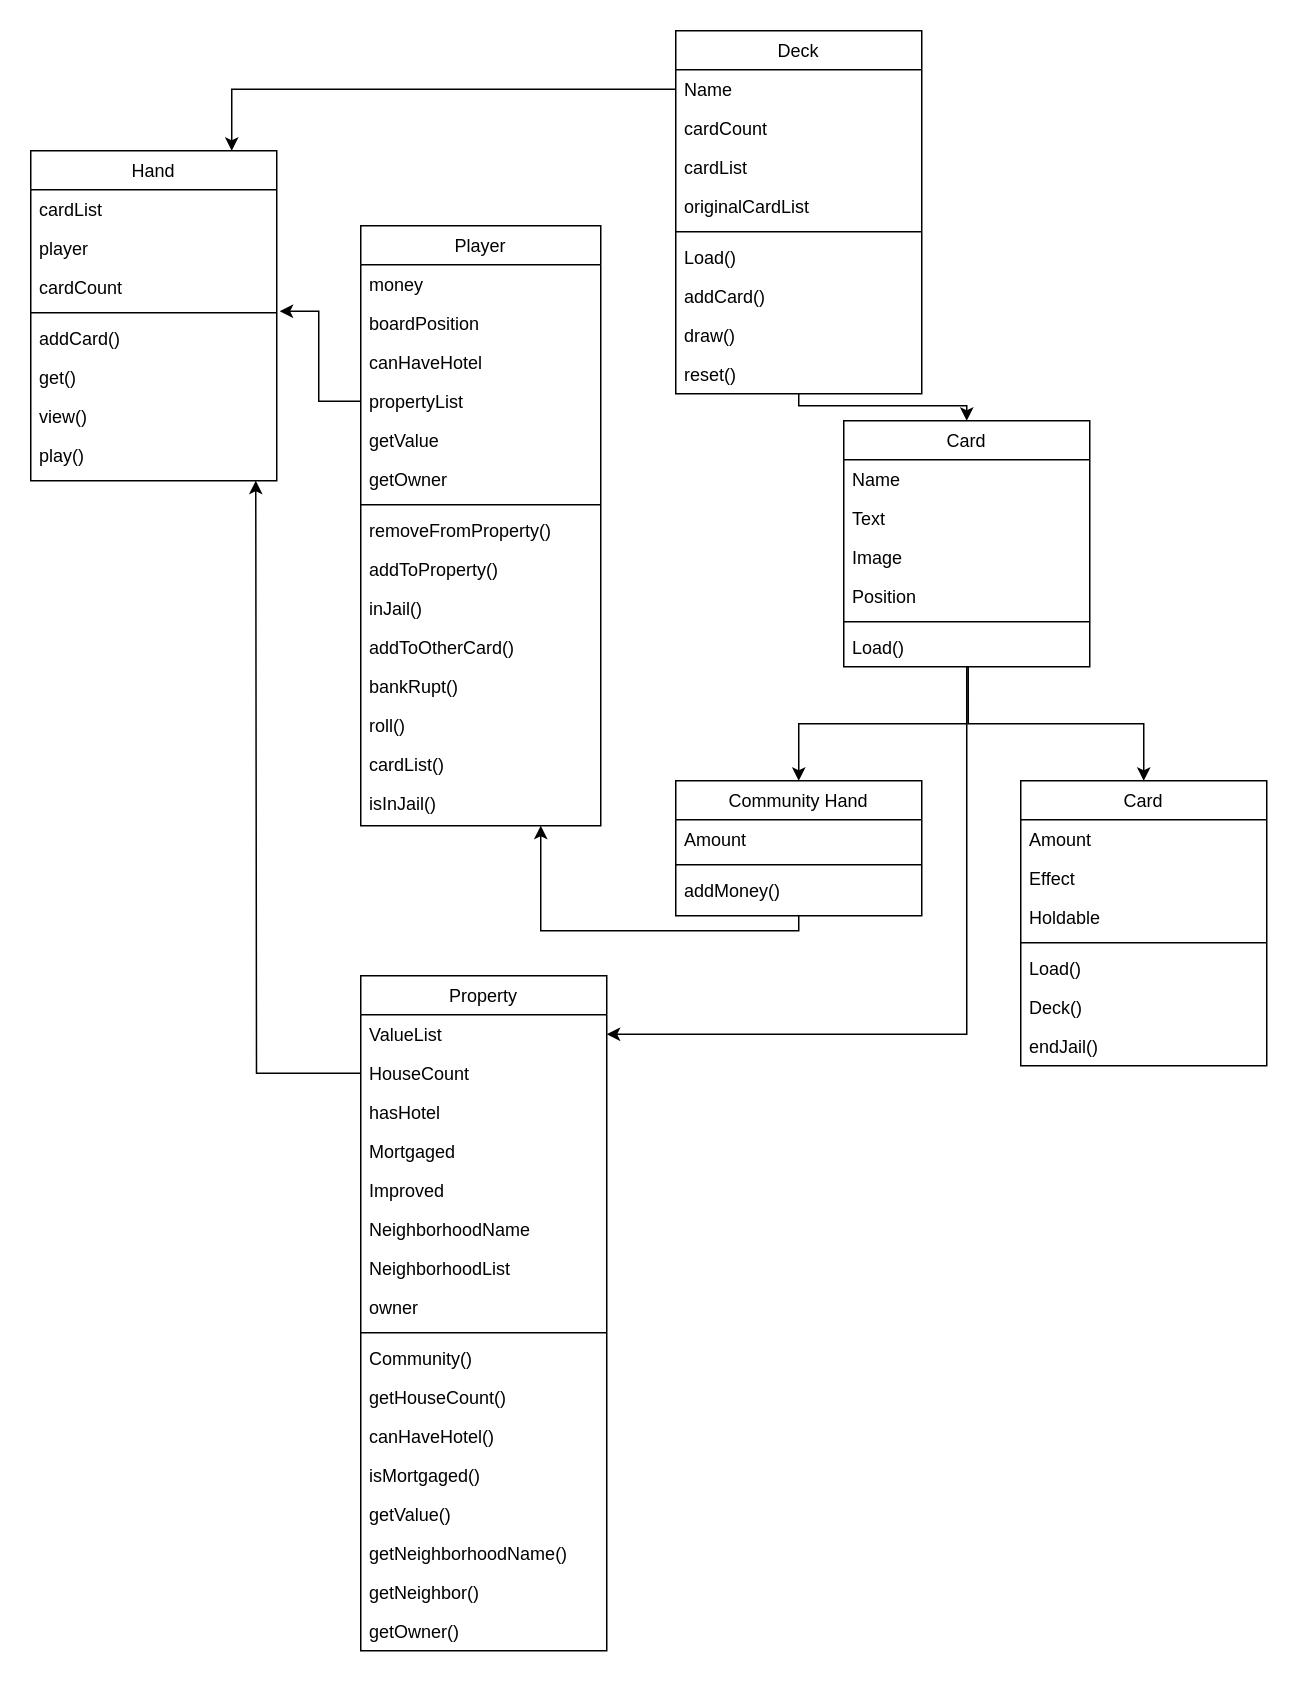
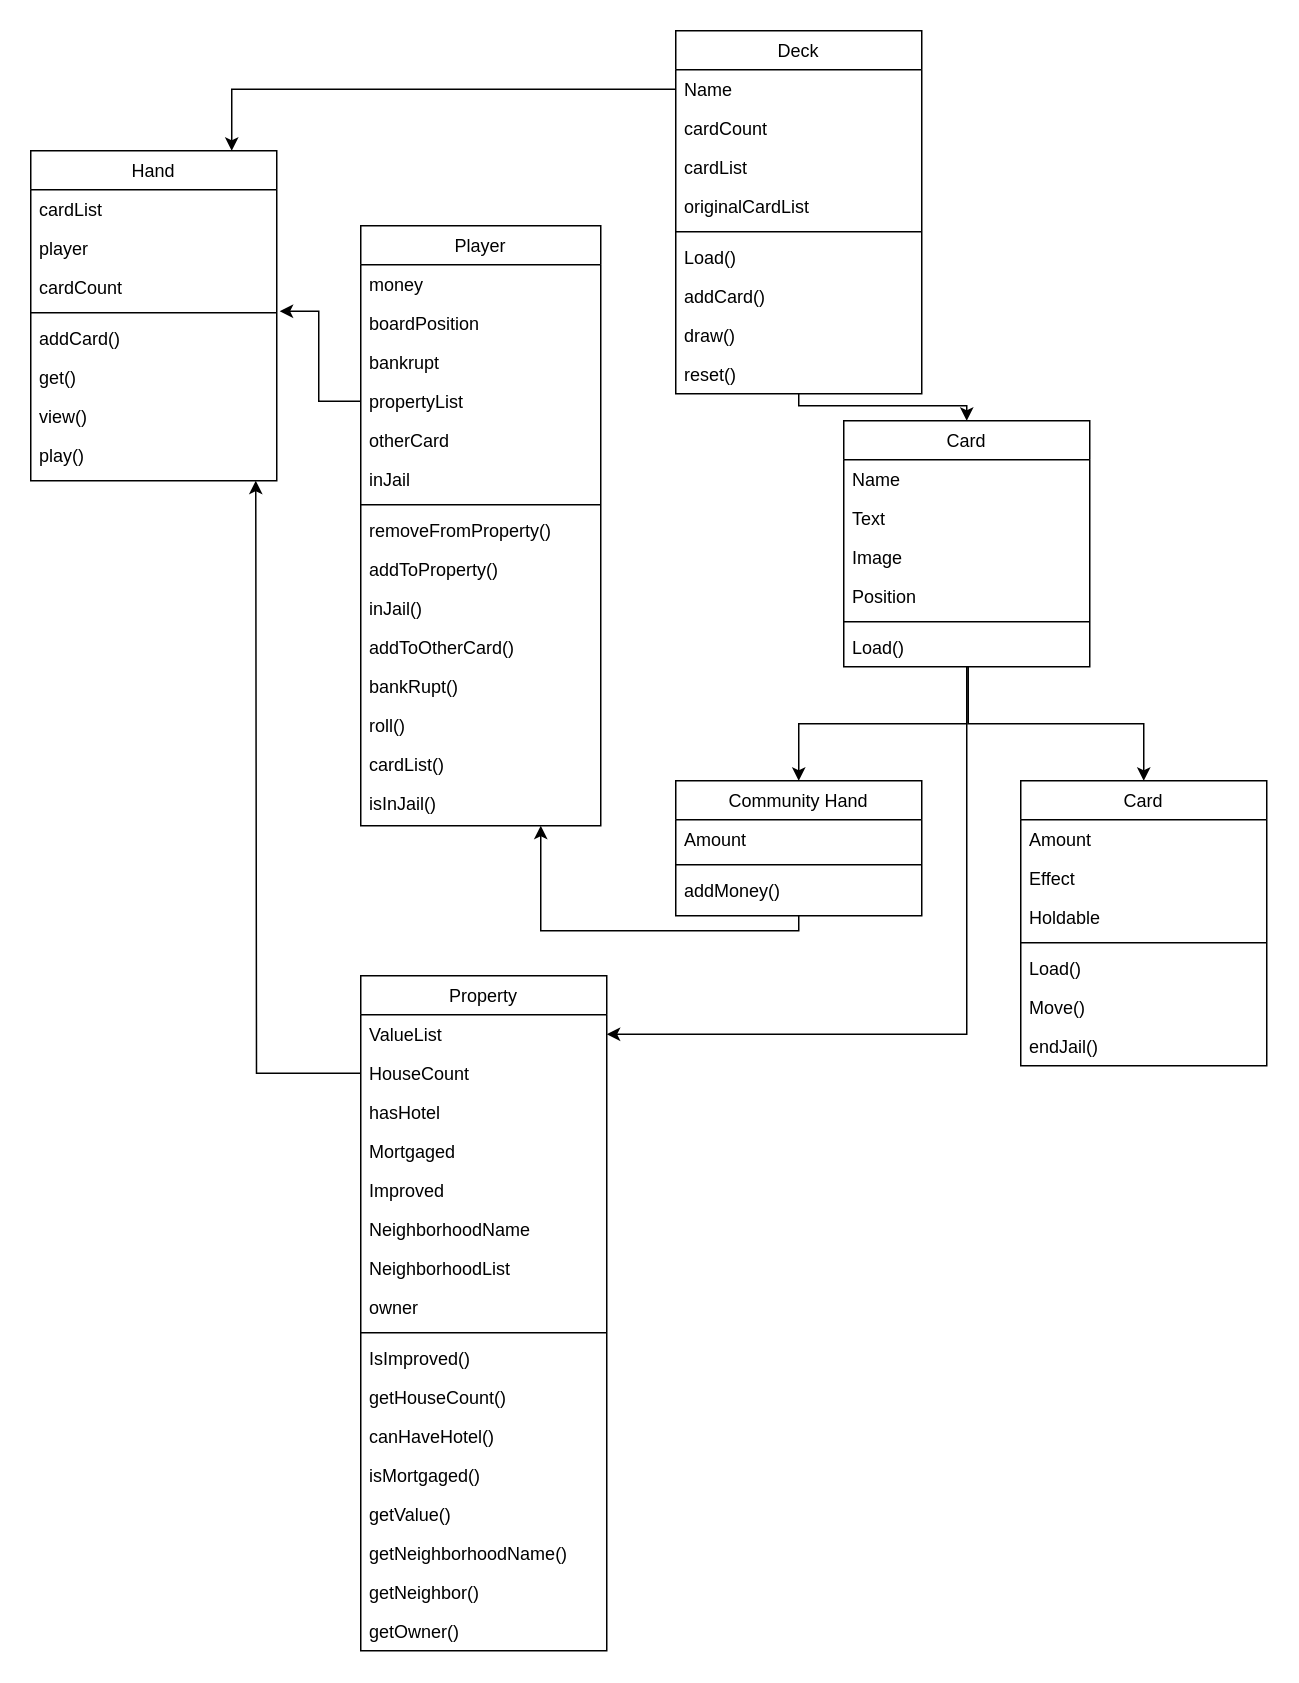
node "canHaveHotel": label "canHaveHotel" -> "bankrupt"
node "getValue": label "getValue" -> "otherCard"
node "getOwner": label "getOwner" -> "inJail"
node "Deck()": label "Deck()" -> "Move()"
node "Community()": label "Community()" -> "IsImproved()"
